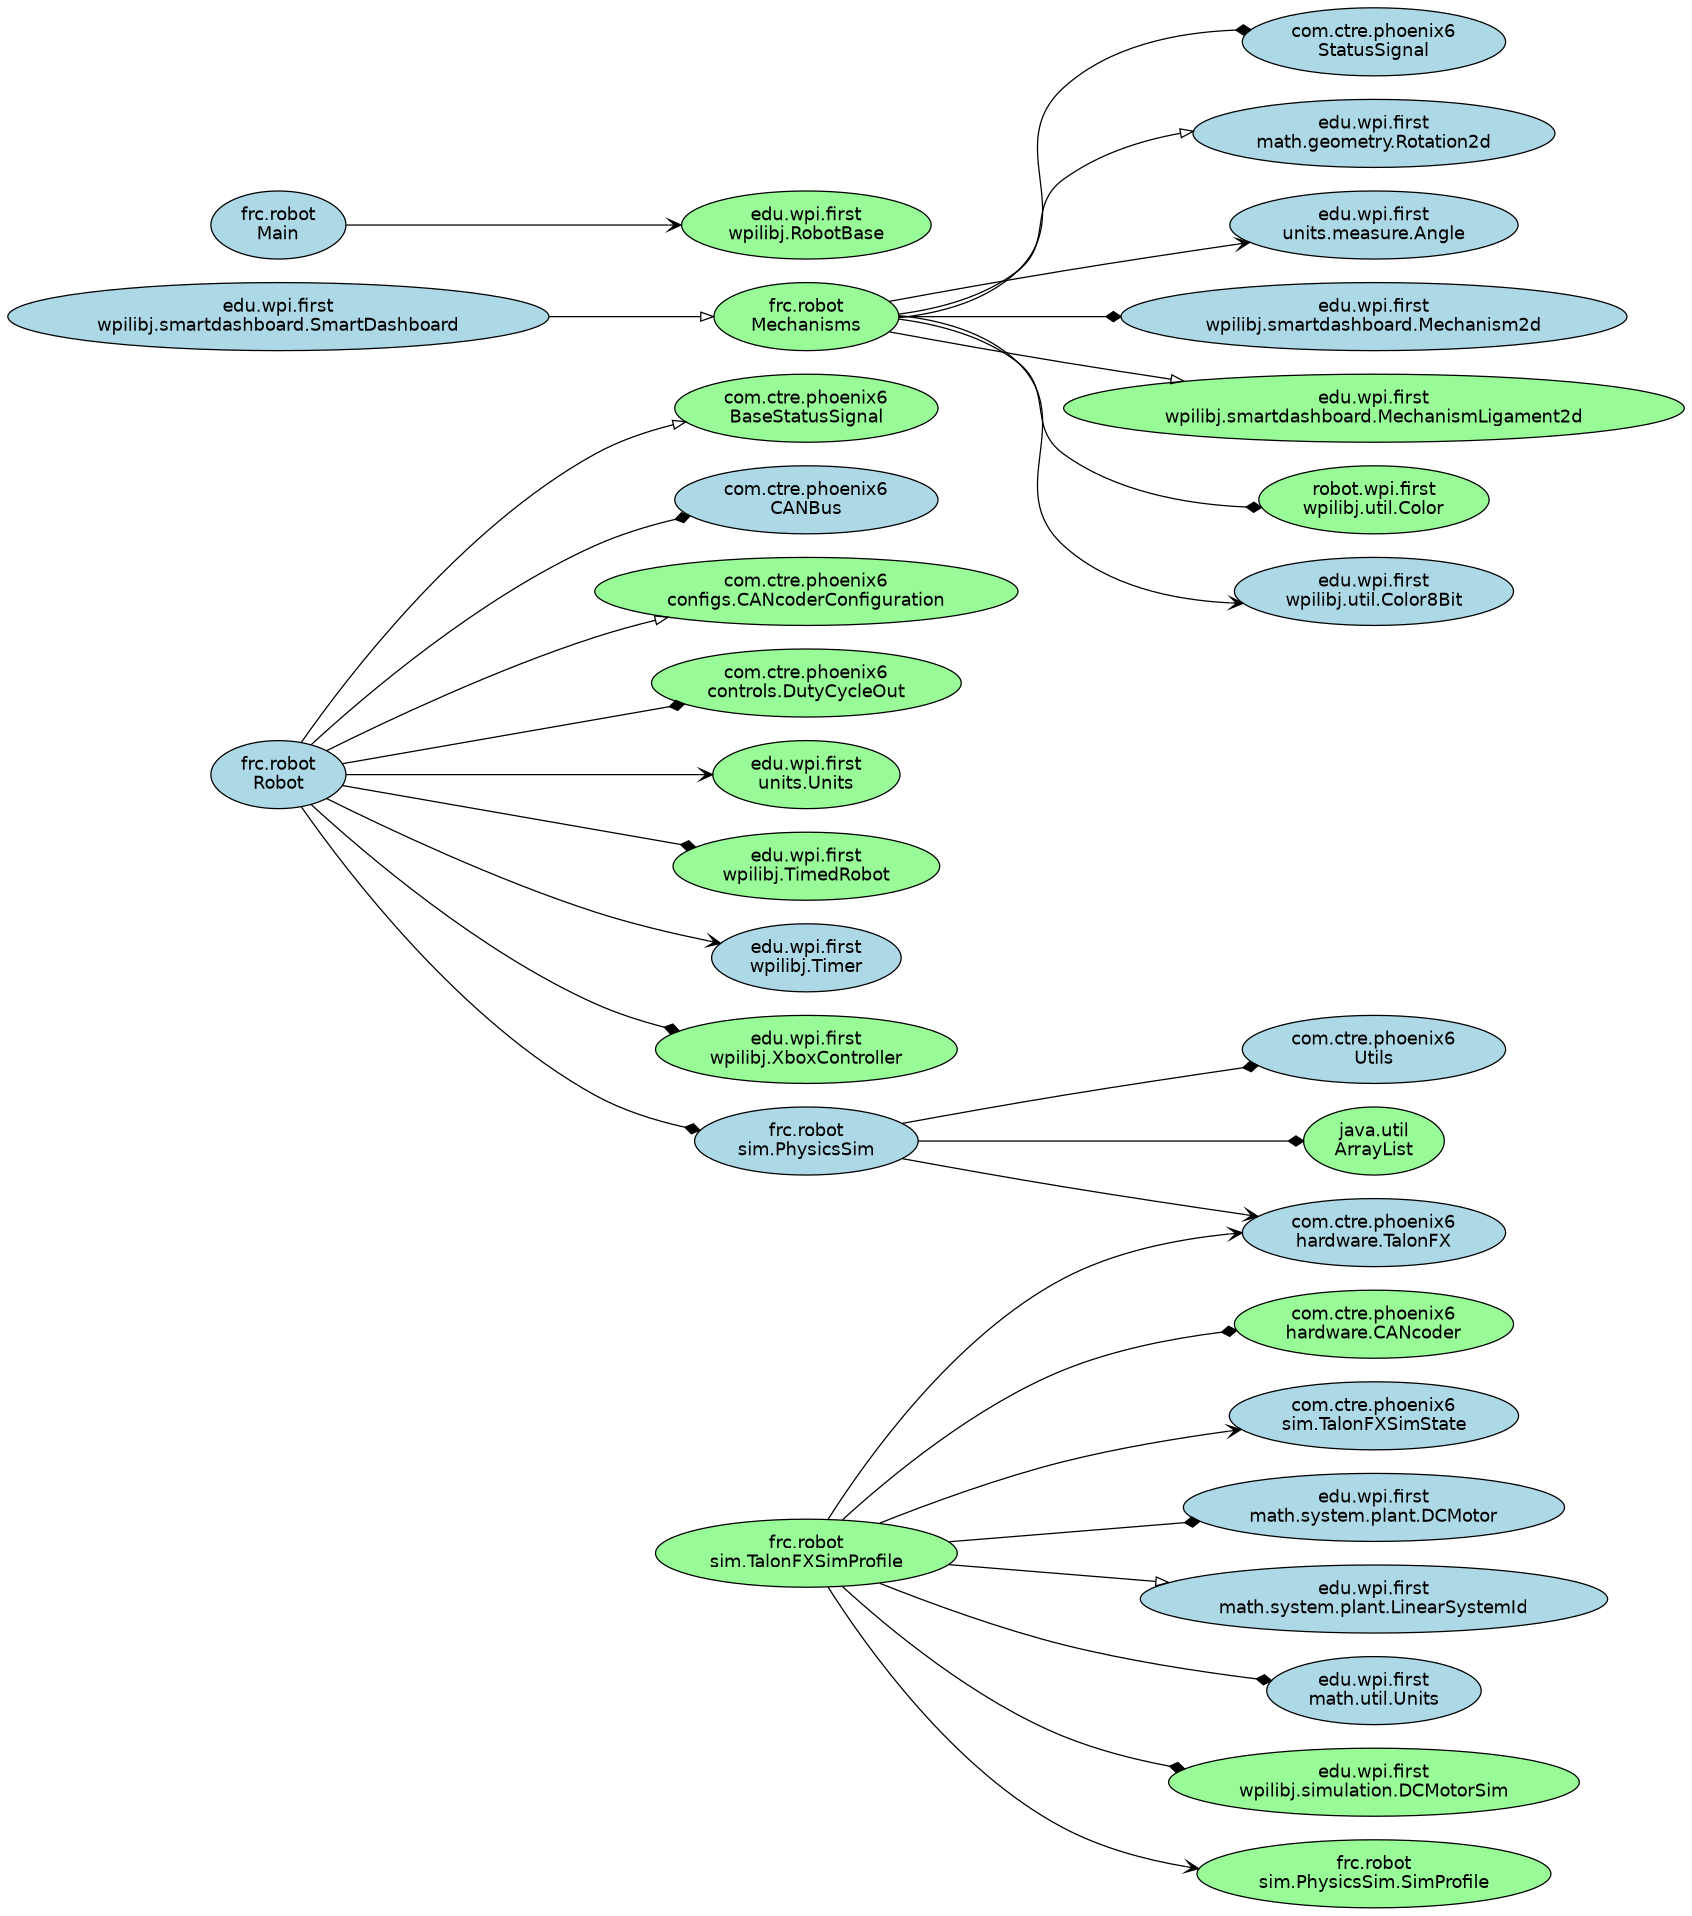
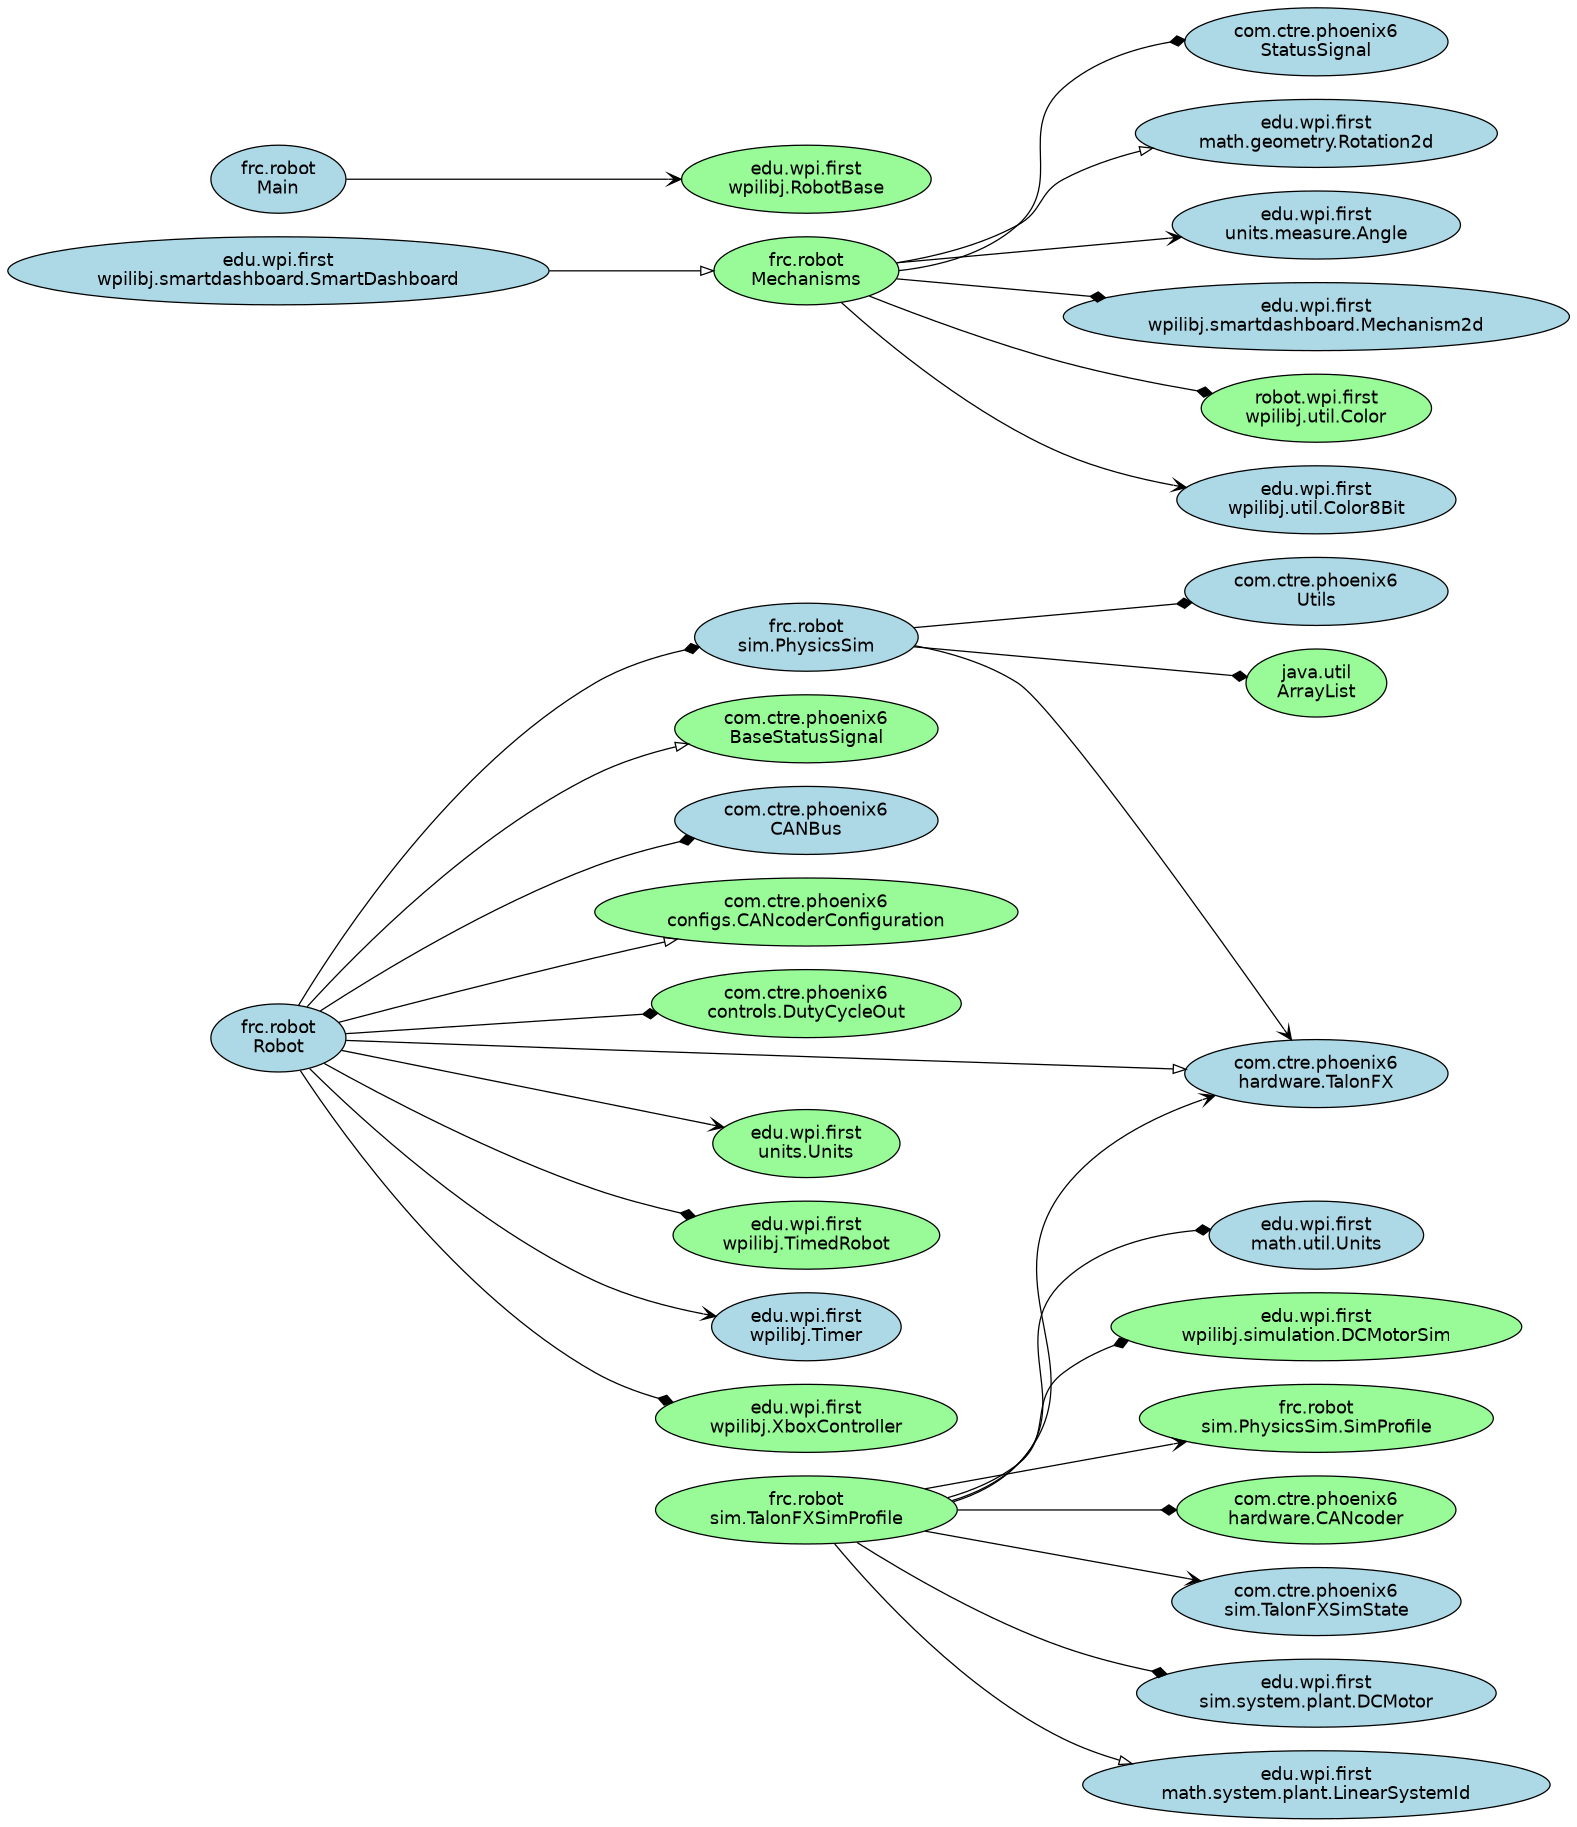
node "edu.wpi.first wpilibj.smartdashboard.MechanismLigament2d": removed
edge "frc.robot Robot" -> "com.ctre.phoenix6 hardware.TalonFX": added
node "edu.wpi.first math.system.plant.DCMotor": label "edu.wpi.first math.system.plant.DCMotor" -> "edu.wpi.first sim.system.plant.DCMotor"
